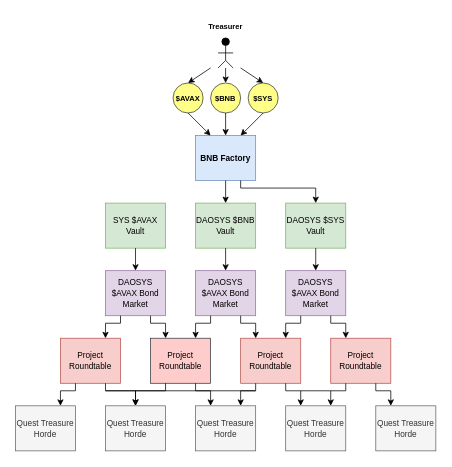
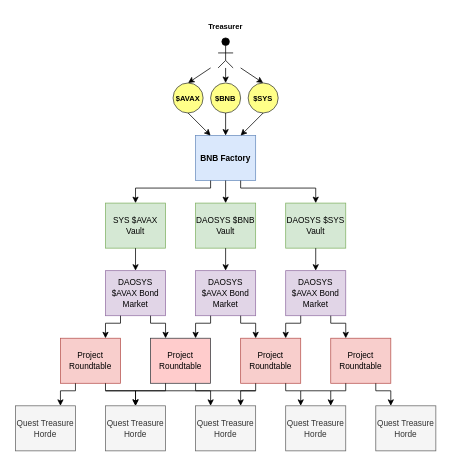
edge "BNB Factory" -> "SYS $AVAX Vault": added
